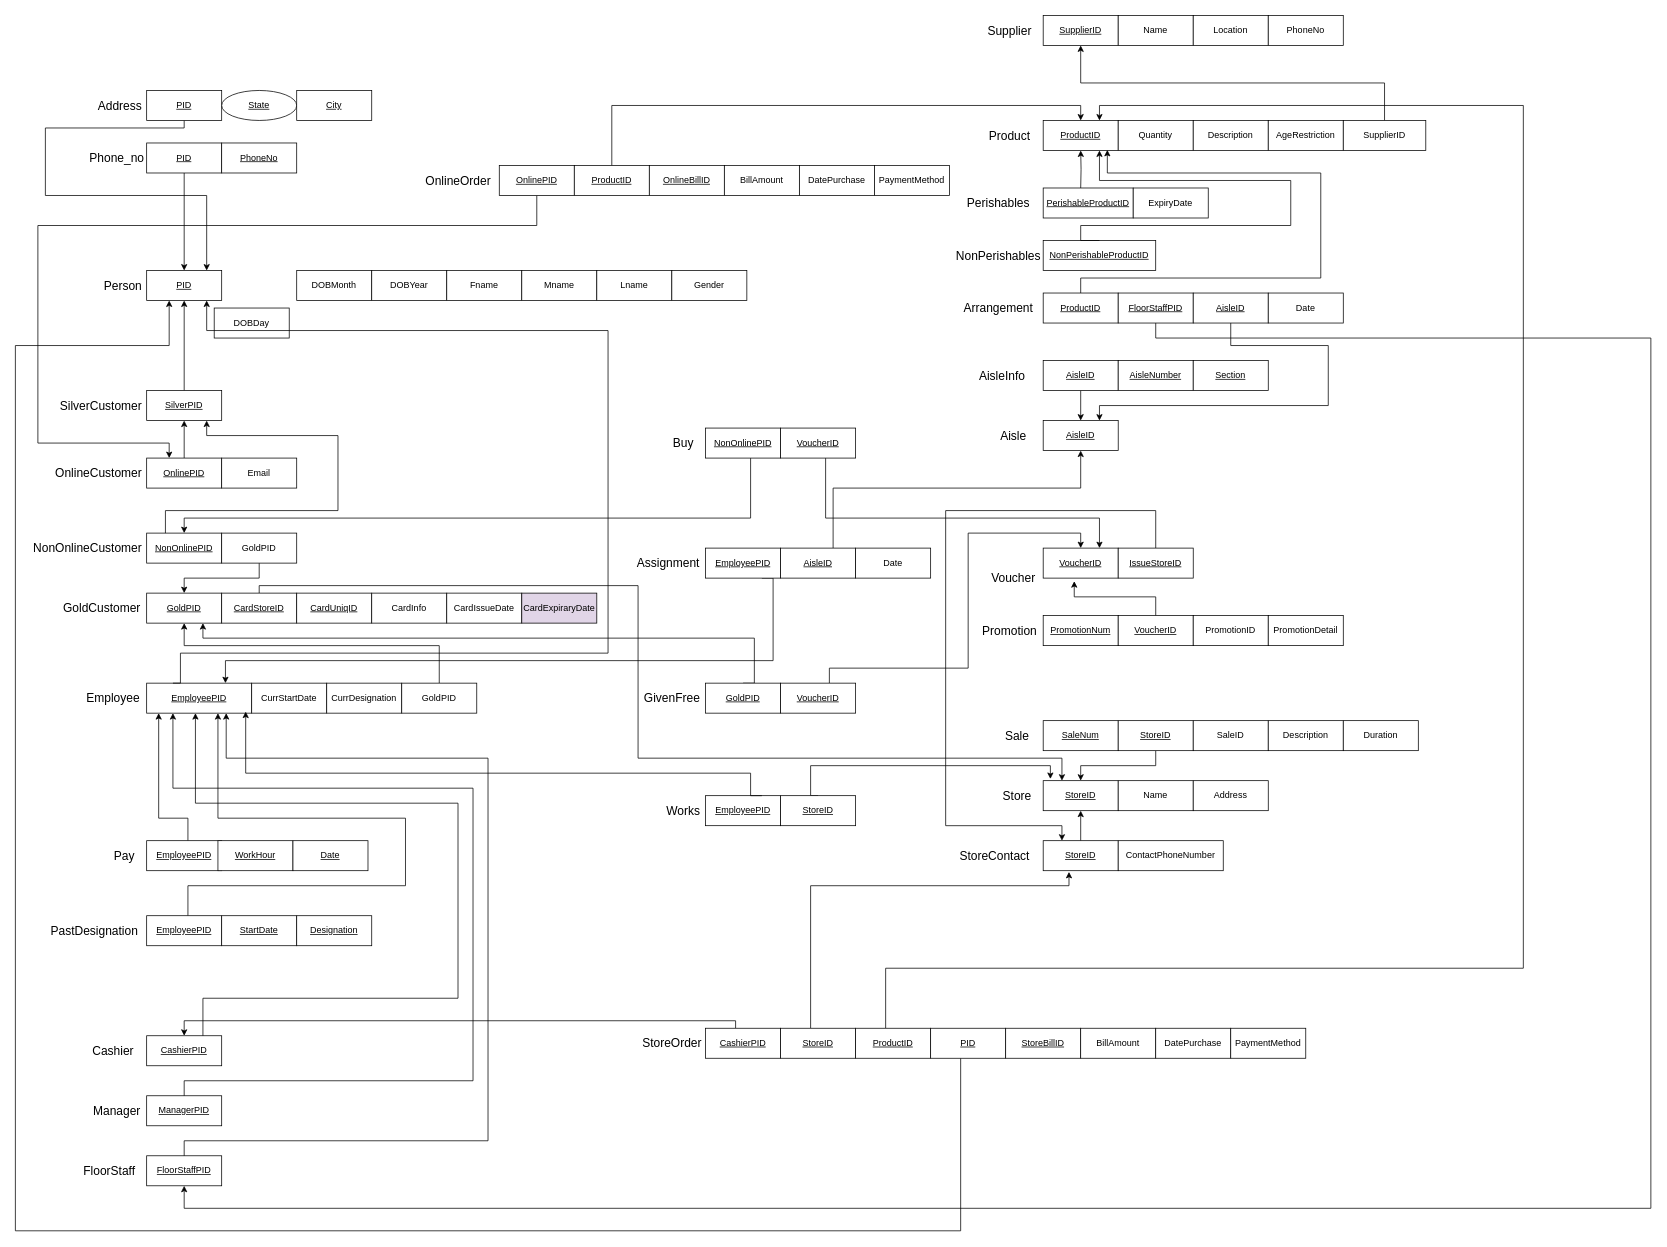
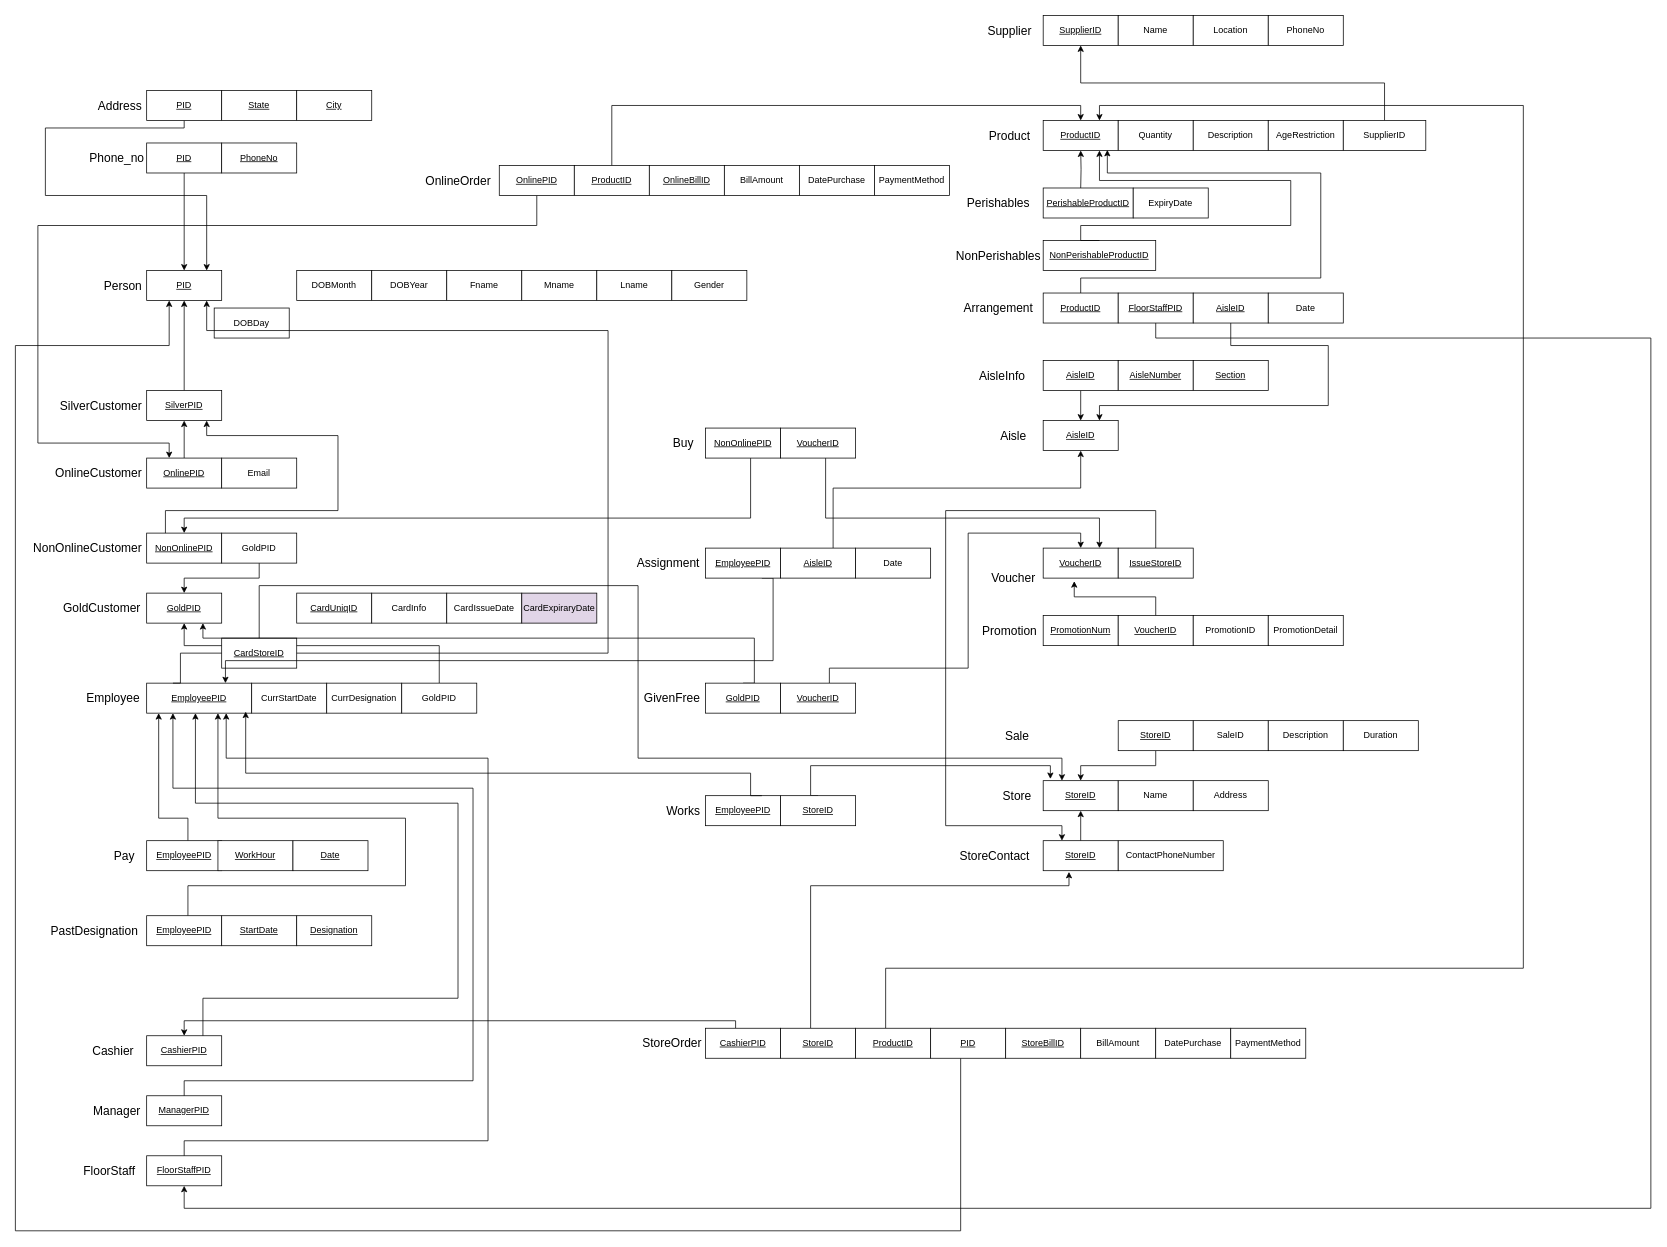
node "State": shape ellipse -> rectangle
node "CardStoreID": moved (259, 608) -> (259, 653)
node "SaleNum": removed
